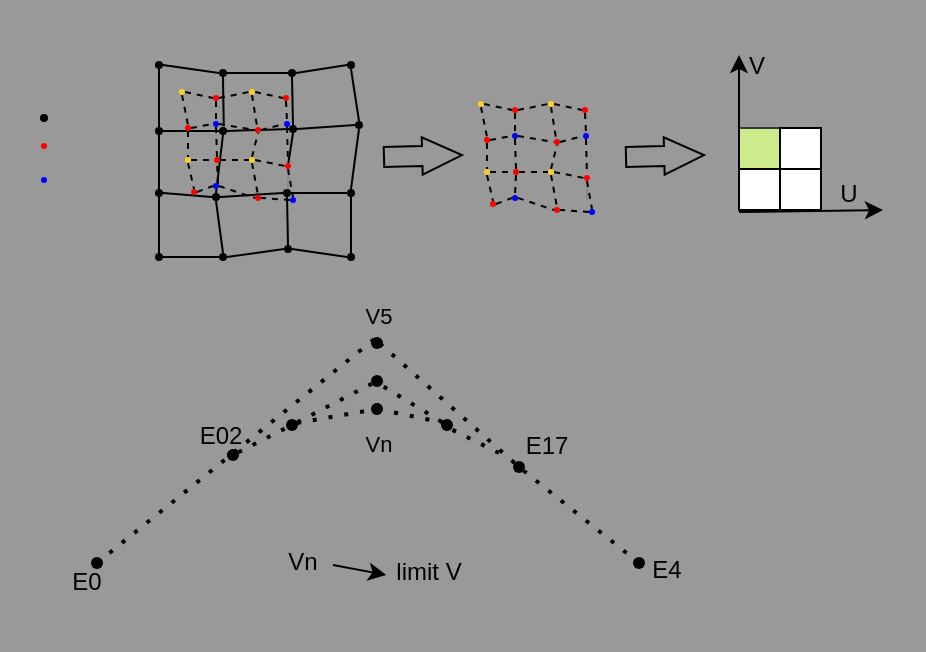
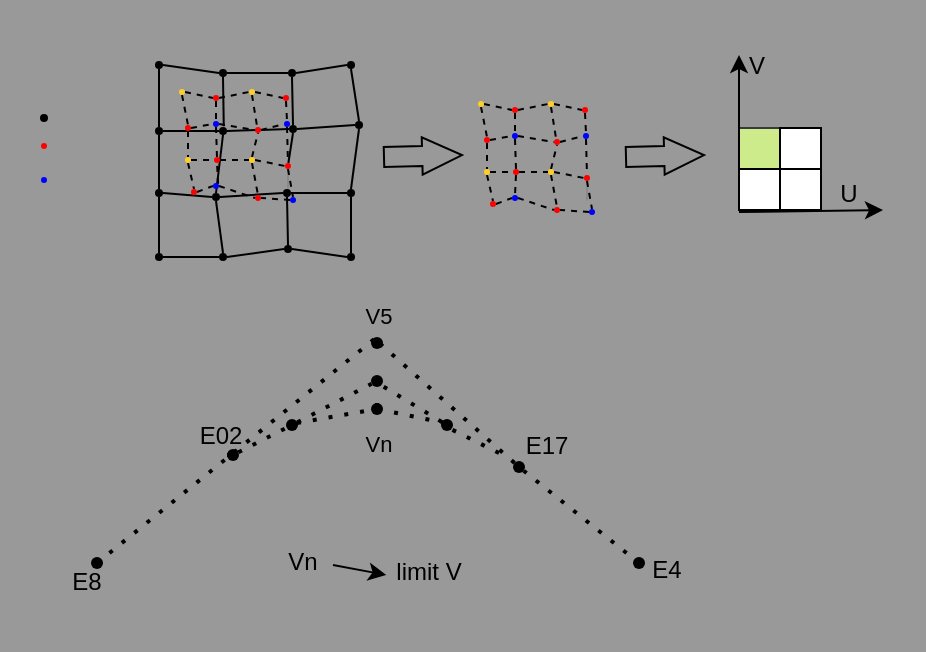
node "E0": label "E0" -> "E8"
